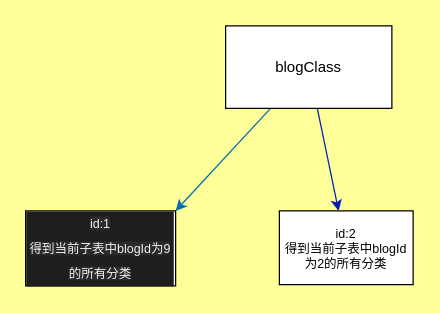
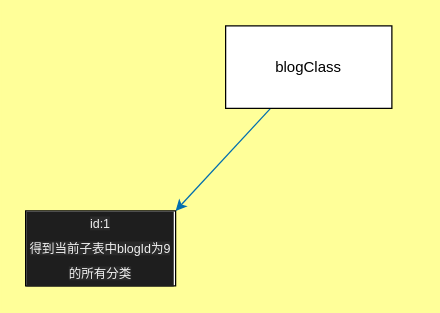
edge "blogClass" -> "id:2得到当前子表中blogId为2的所有分类": removed
node "id:2得到当前子表中blogId为2的所有分类": removed
